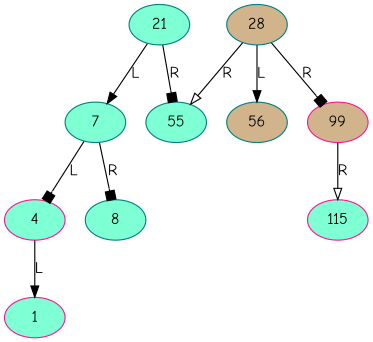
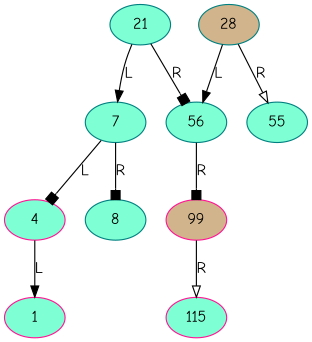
edge "21" -> "55": now "21" -> "56"
edge "28" -> "99": now "56" -> "99"
node "56": fillcolor tan -> aquamarine
